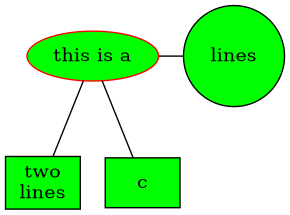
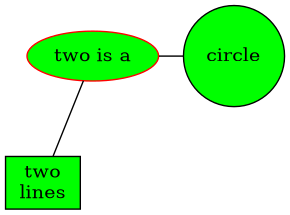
node "this is a": label "this is a" -> "two is a"
node "lines": label "lines" -> "circle"
node "c": removed
